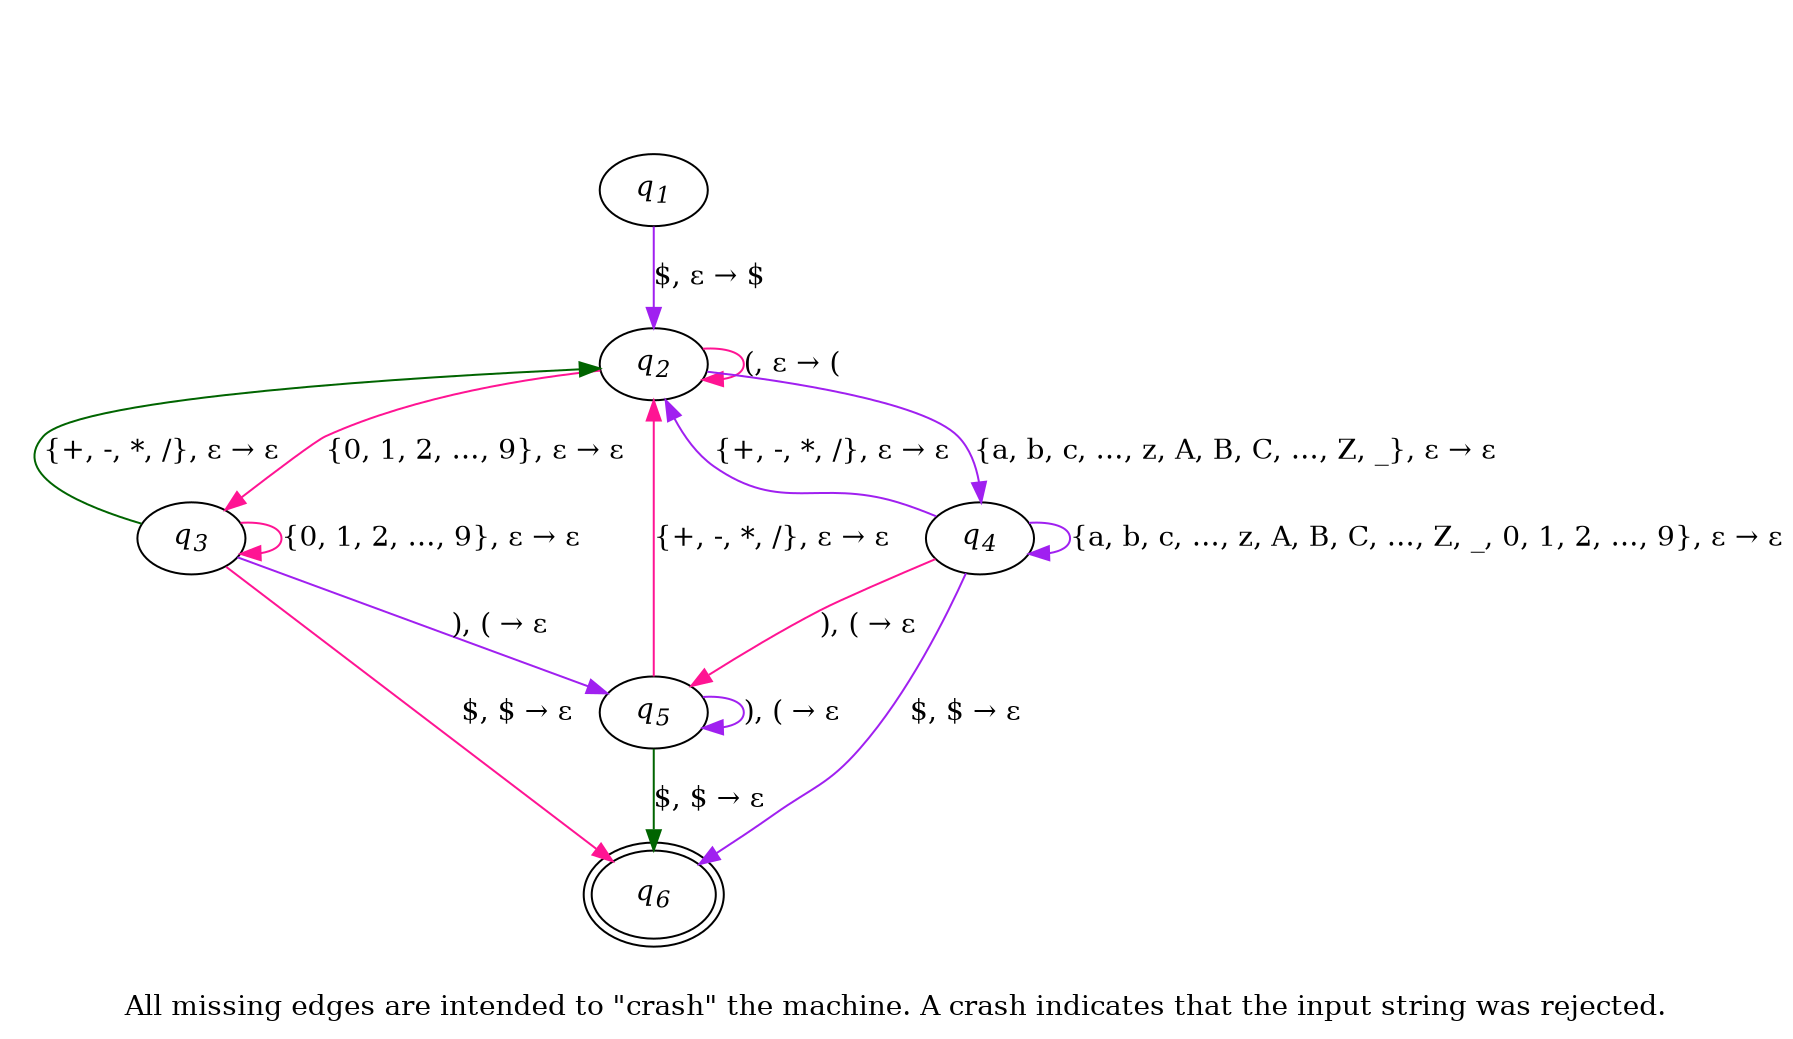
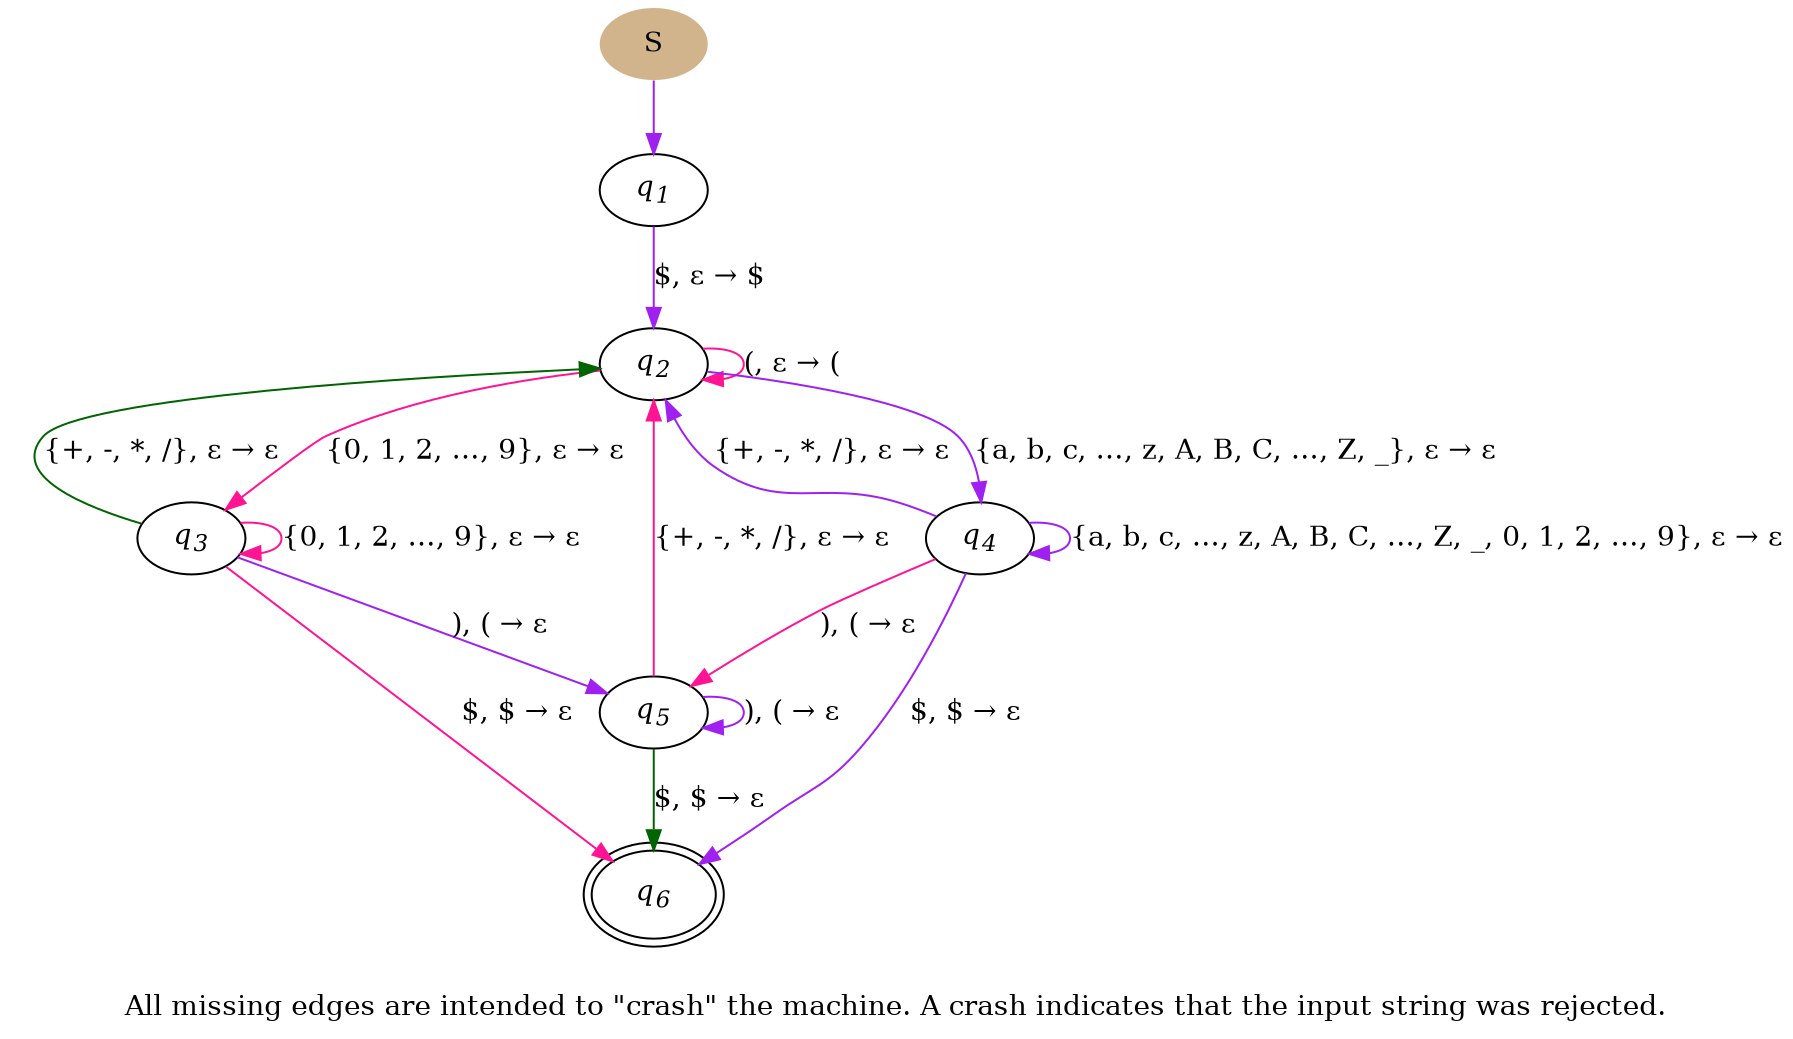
node "S": added
